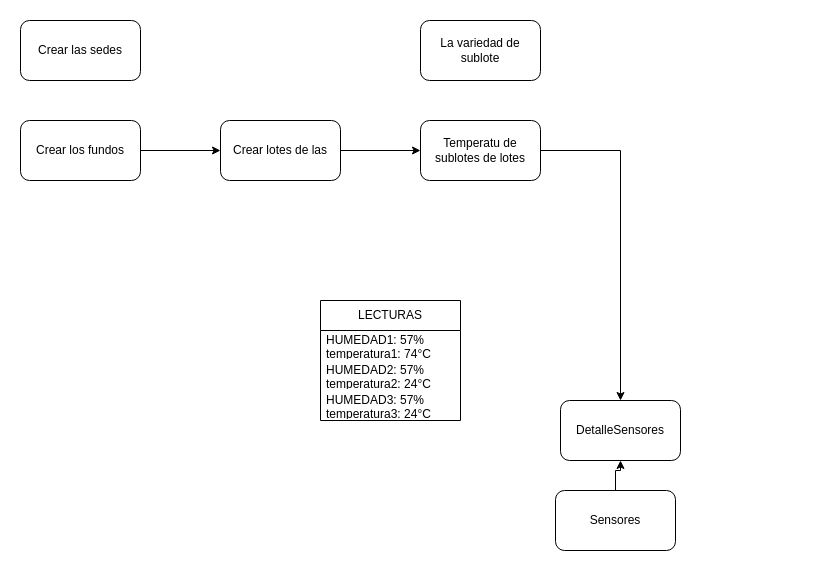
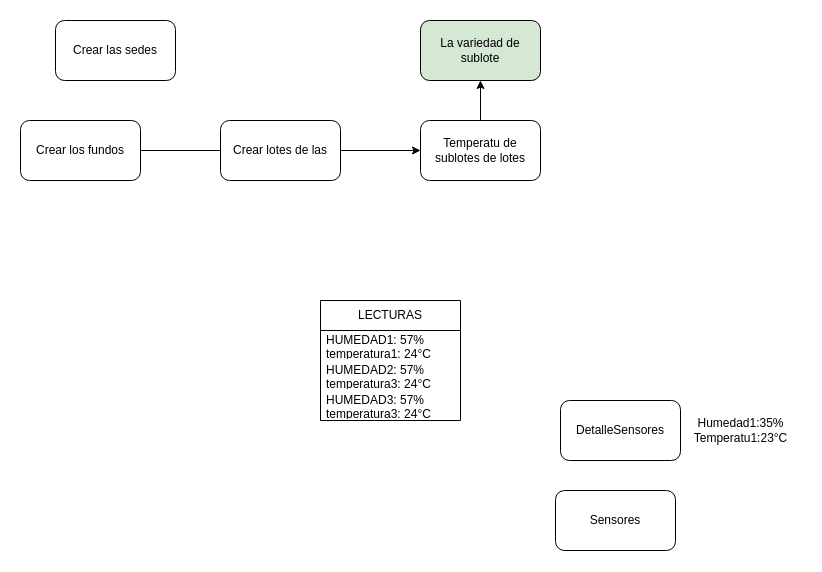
node "Crear las sedes": moved (81, 51) -> (116, 51)
node "La variedad de sublote": fillcolor #ffffff -> #d5e8d4
edge "Crear los fundos" -> "Crear lotes de las": arrowhead classic -> none
edge "Temperatu de sublotes de lotes" -> "DetalleSensores": now "Temperatu de sublotes de lotes" -> "La variedad de sublote"
node "HUMEDAD1: 57% temperatura1: 74°C": label "HUMEDAD1: 57% temperatura1: 74°C" -> "HUMEDAD1: 57% temperatura1: 24°C"
node "HUMEDAD2: 57% temperatura2: 24°C": label "HUMEDAD2: 57% temperatura2: 24°C" -> "HUMEDAD2: 57% temperatura3: 24°C"
node "Humedad1:35% Temperatu1:23°C": added
edge "Sensores" -> "DetalleSensores": removed
